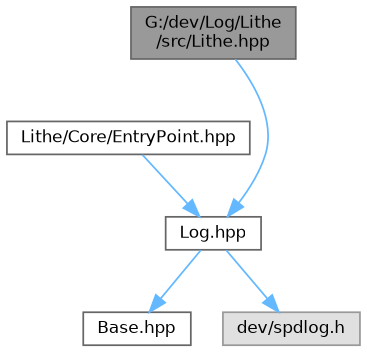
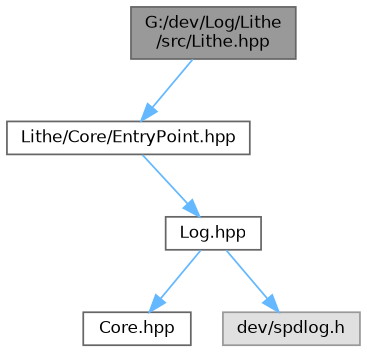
edge "G:/dev/Log/Lithe /src/Lithe.hpp" -> "Log.hpp": now "G:/dev/Log/Lithe /src/Lithe.hpp" -> "Lithe/Core/EntryPoint.hpp"
node "Base.hpp": label "Base.hpp" -> "Core.hpp"
